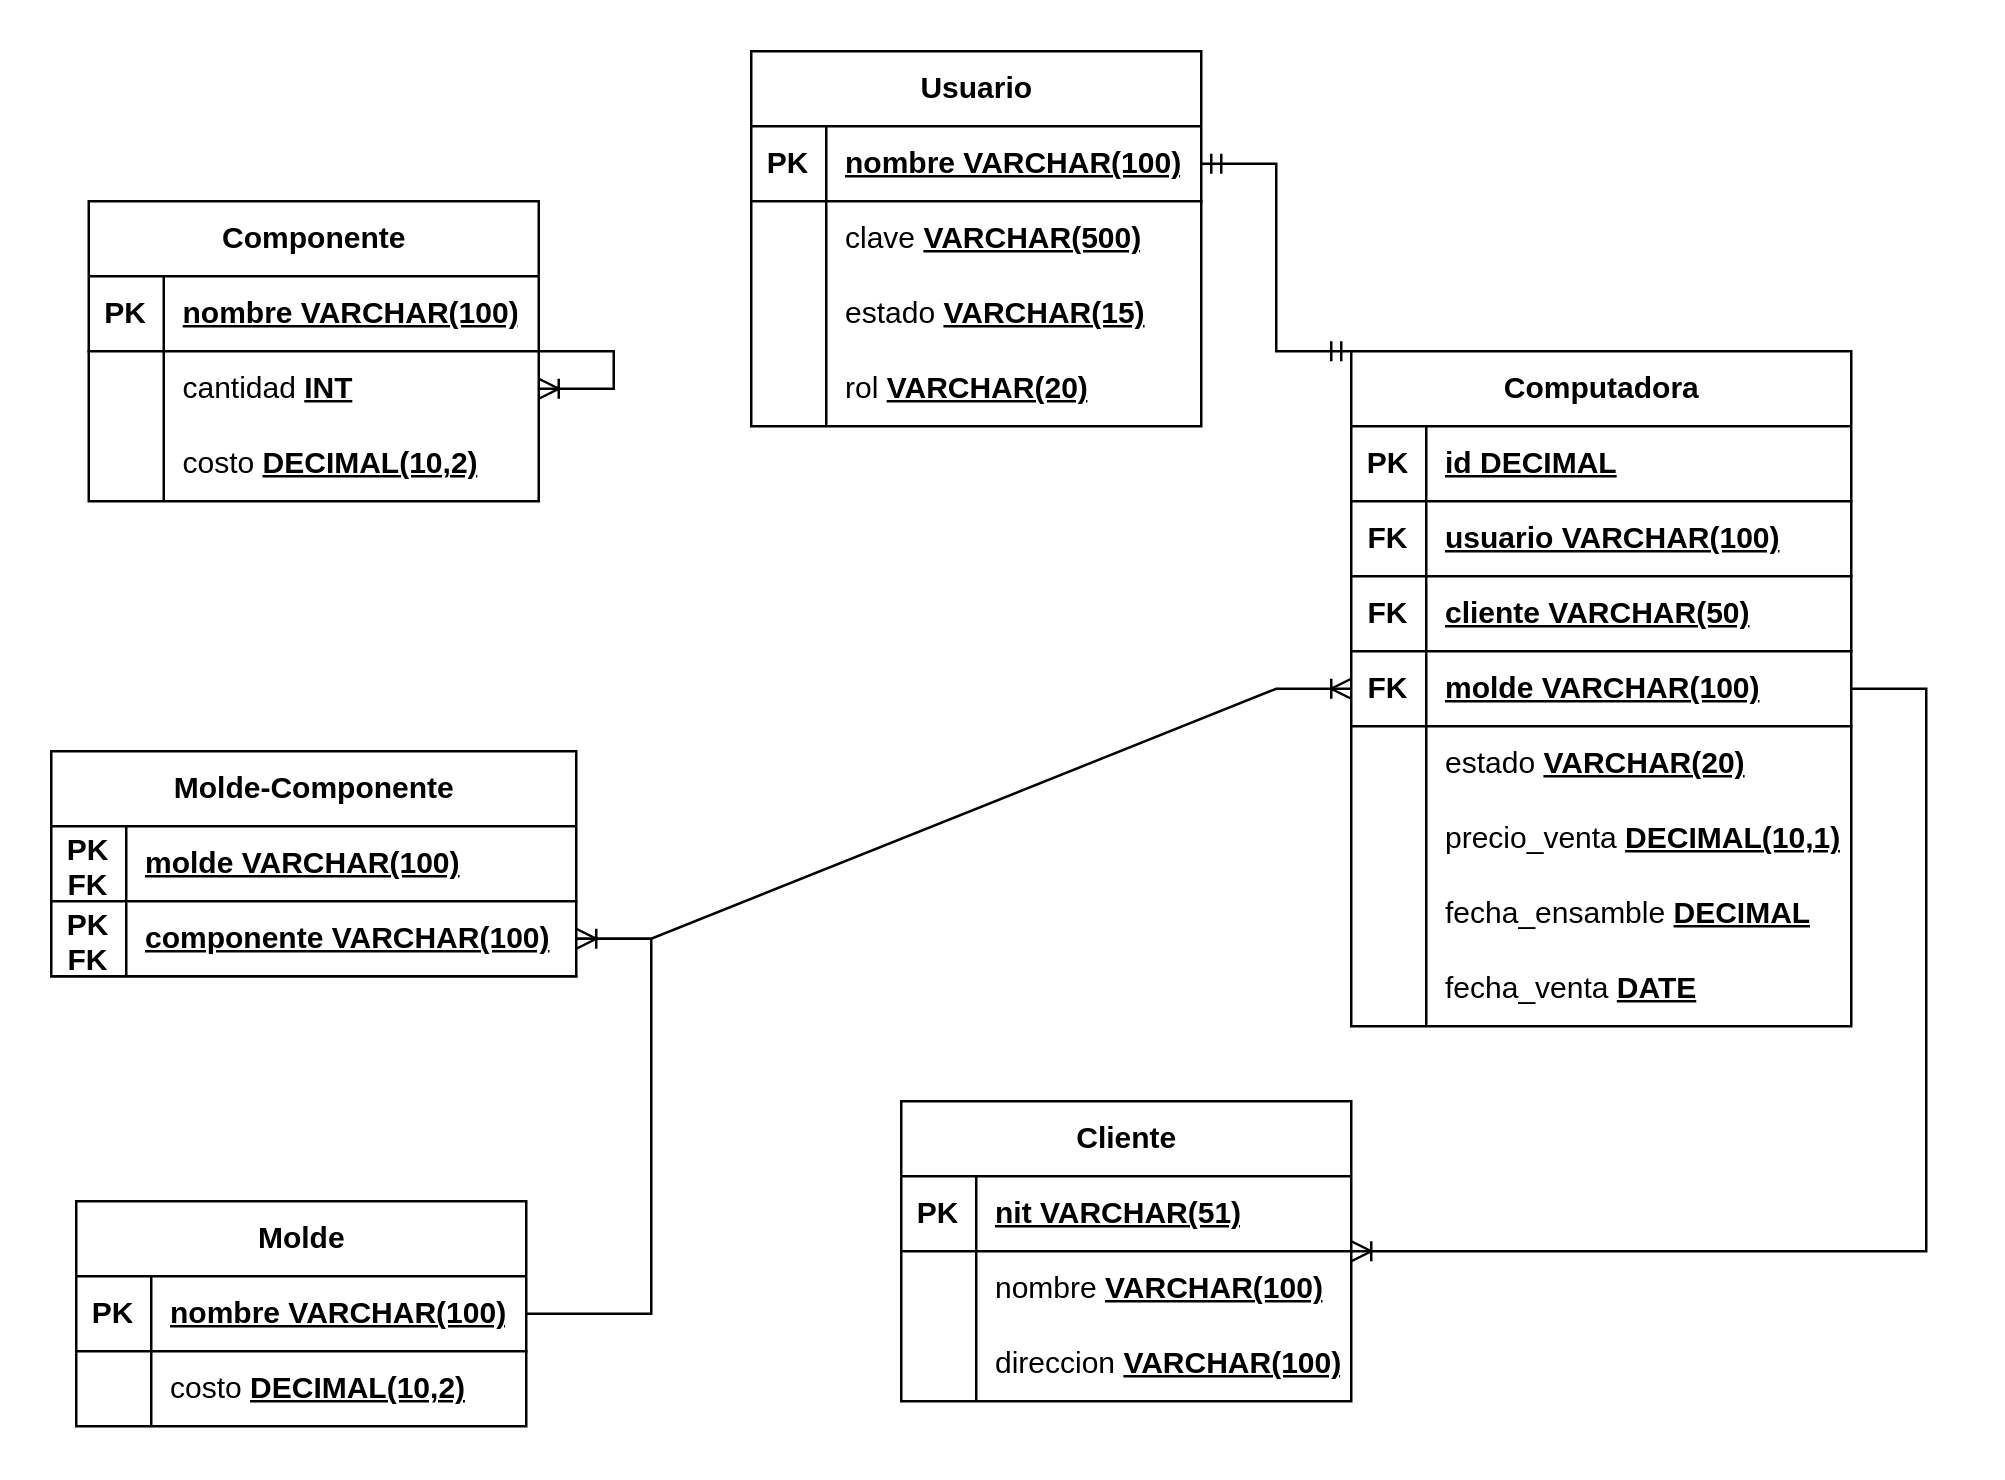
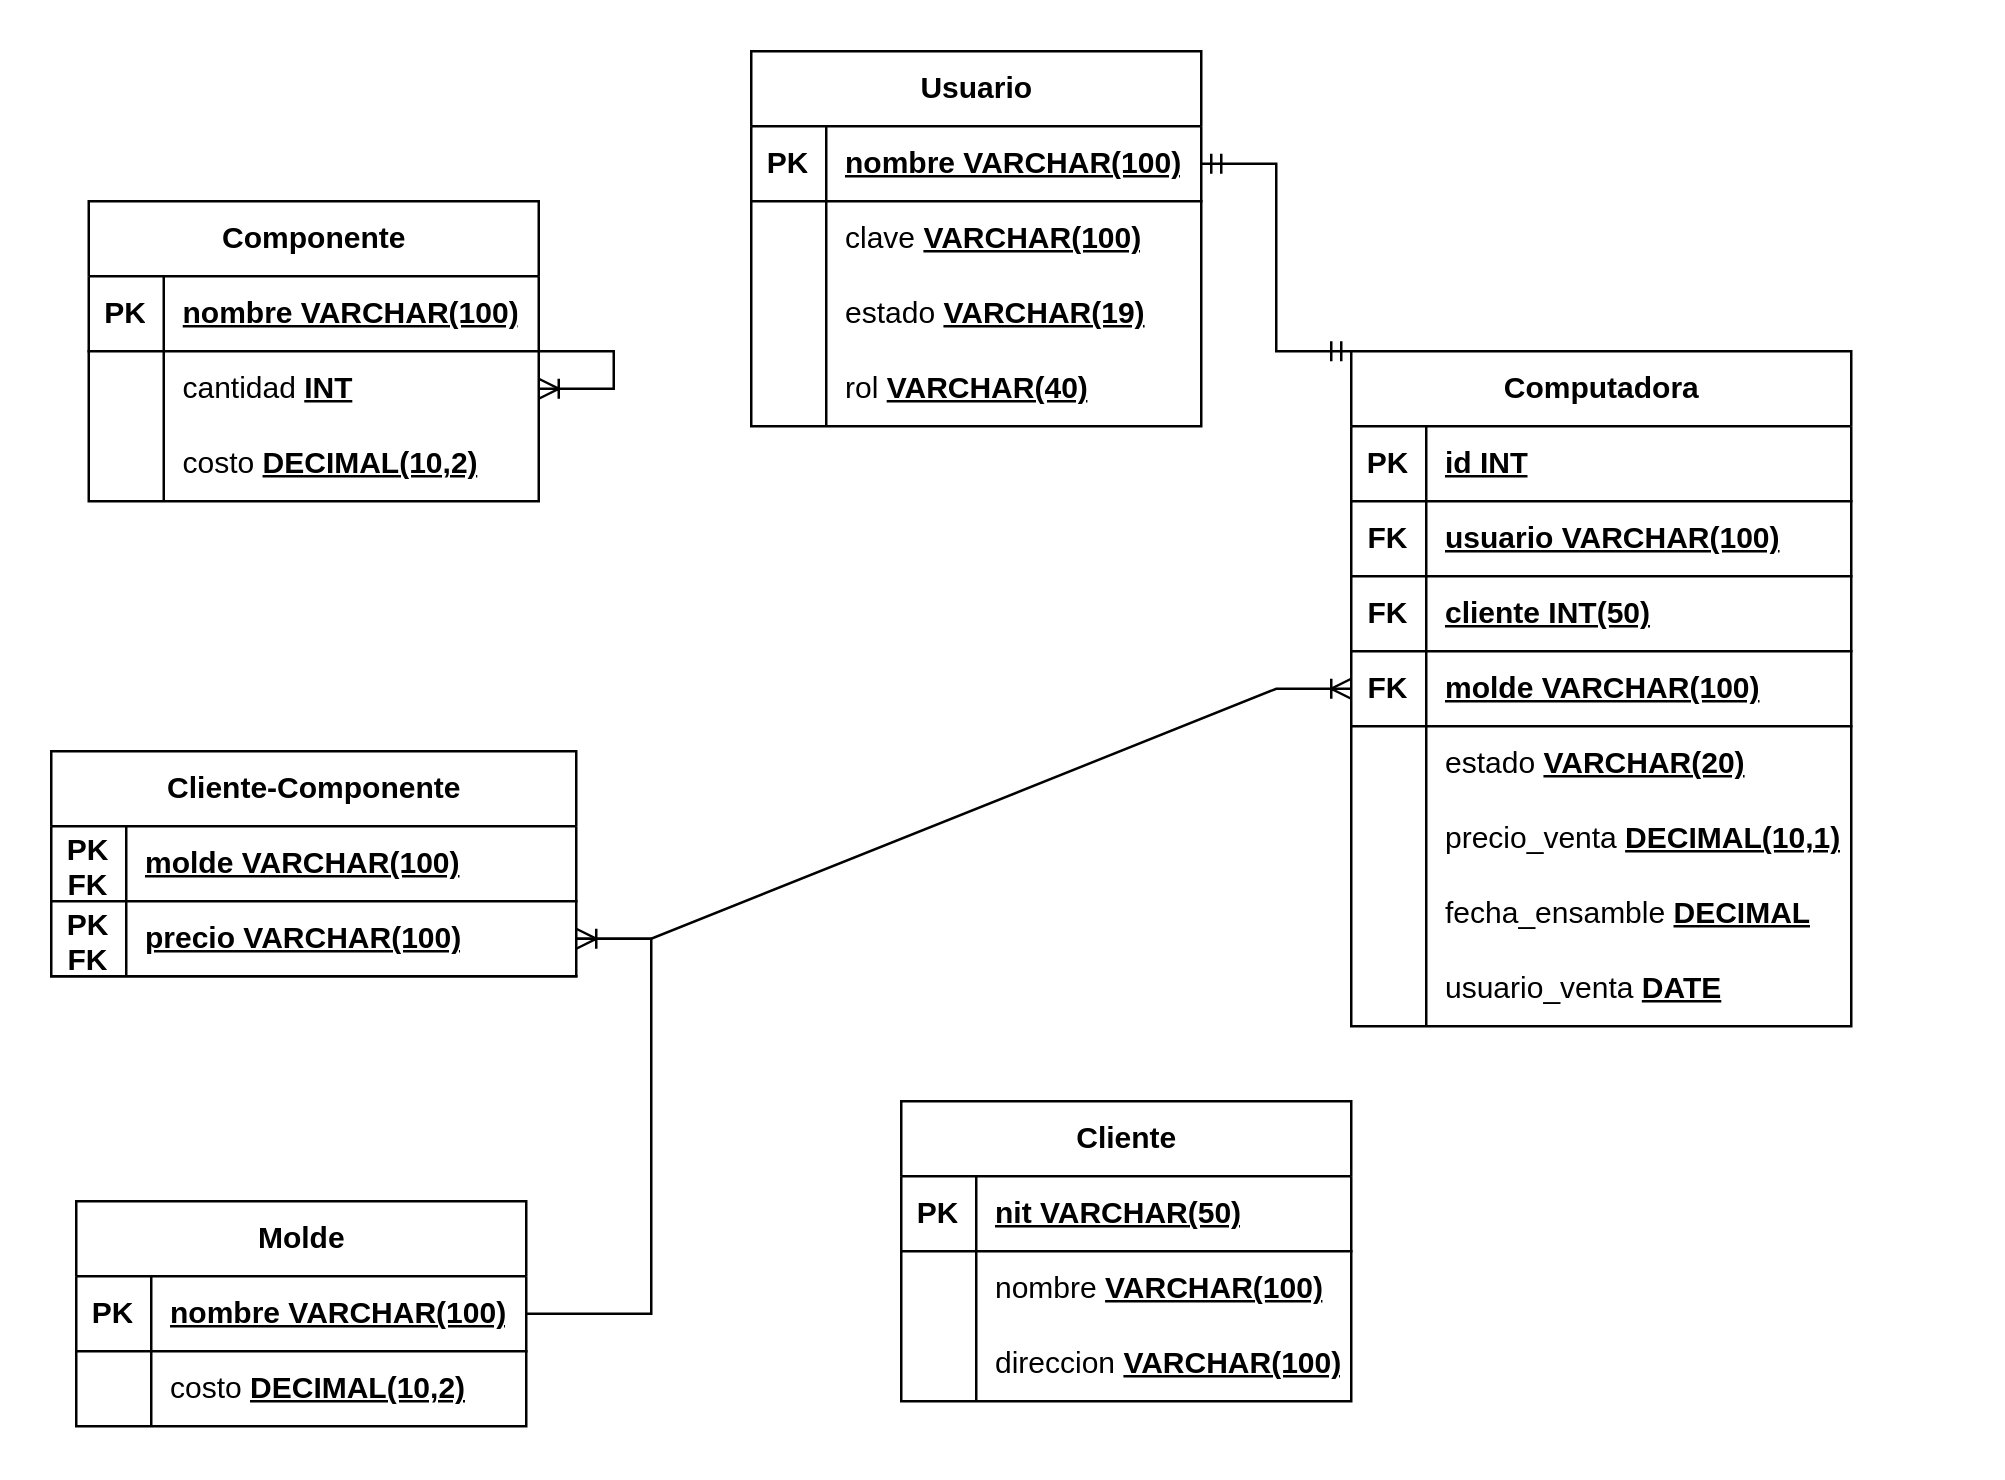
node "clave VARCHAR(500)": label "clave VARCHAR(500)" -> "clave VARCHAR(100)"
node "estado VARCHAR(15)": label "estado VARCHAR(15)" -> "estado VARCHAR(19)"
node "rol VARCHAR(20)": label "rol VARCHAR(20)" -> "rol VARCHAR(40)"
node "id DECIMAL": label "id DECIMAL" -> "id INT"
node "cliente VARCHAR(50)": label "cliente VARCHAR(50)" -> "cliente INT(50)"
node "Molde-Componente": label "Molde-Componente" -> "Cliente-Componente"
node "componente VARCHAR(100)": label "componente VARCHAR(100)" -> "precio VARCHAR(100)"
node "fecha_venta DATE": label "fecha_venta DATE" -> "usuario_venta DATE"
node "nit VARCHAR(51)": label "nit VARCHAR(51)" -> "nit VARCHAR(50)"
edge "Computadora" -> "Cliente": removed
